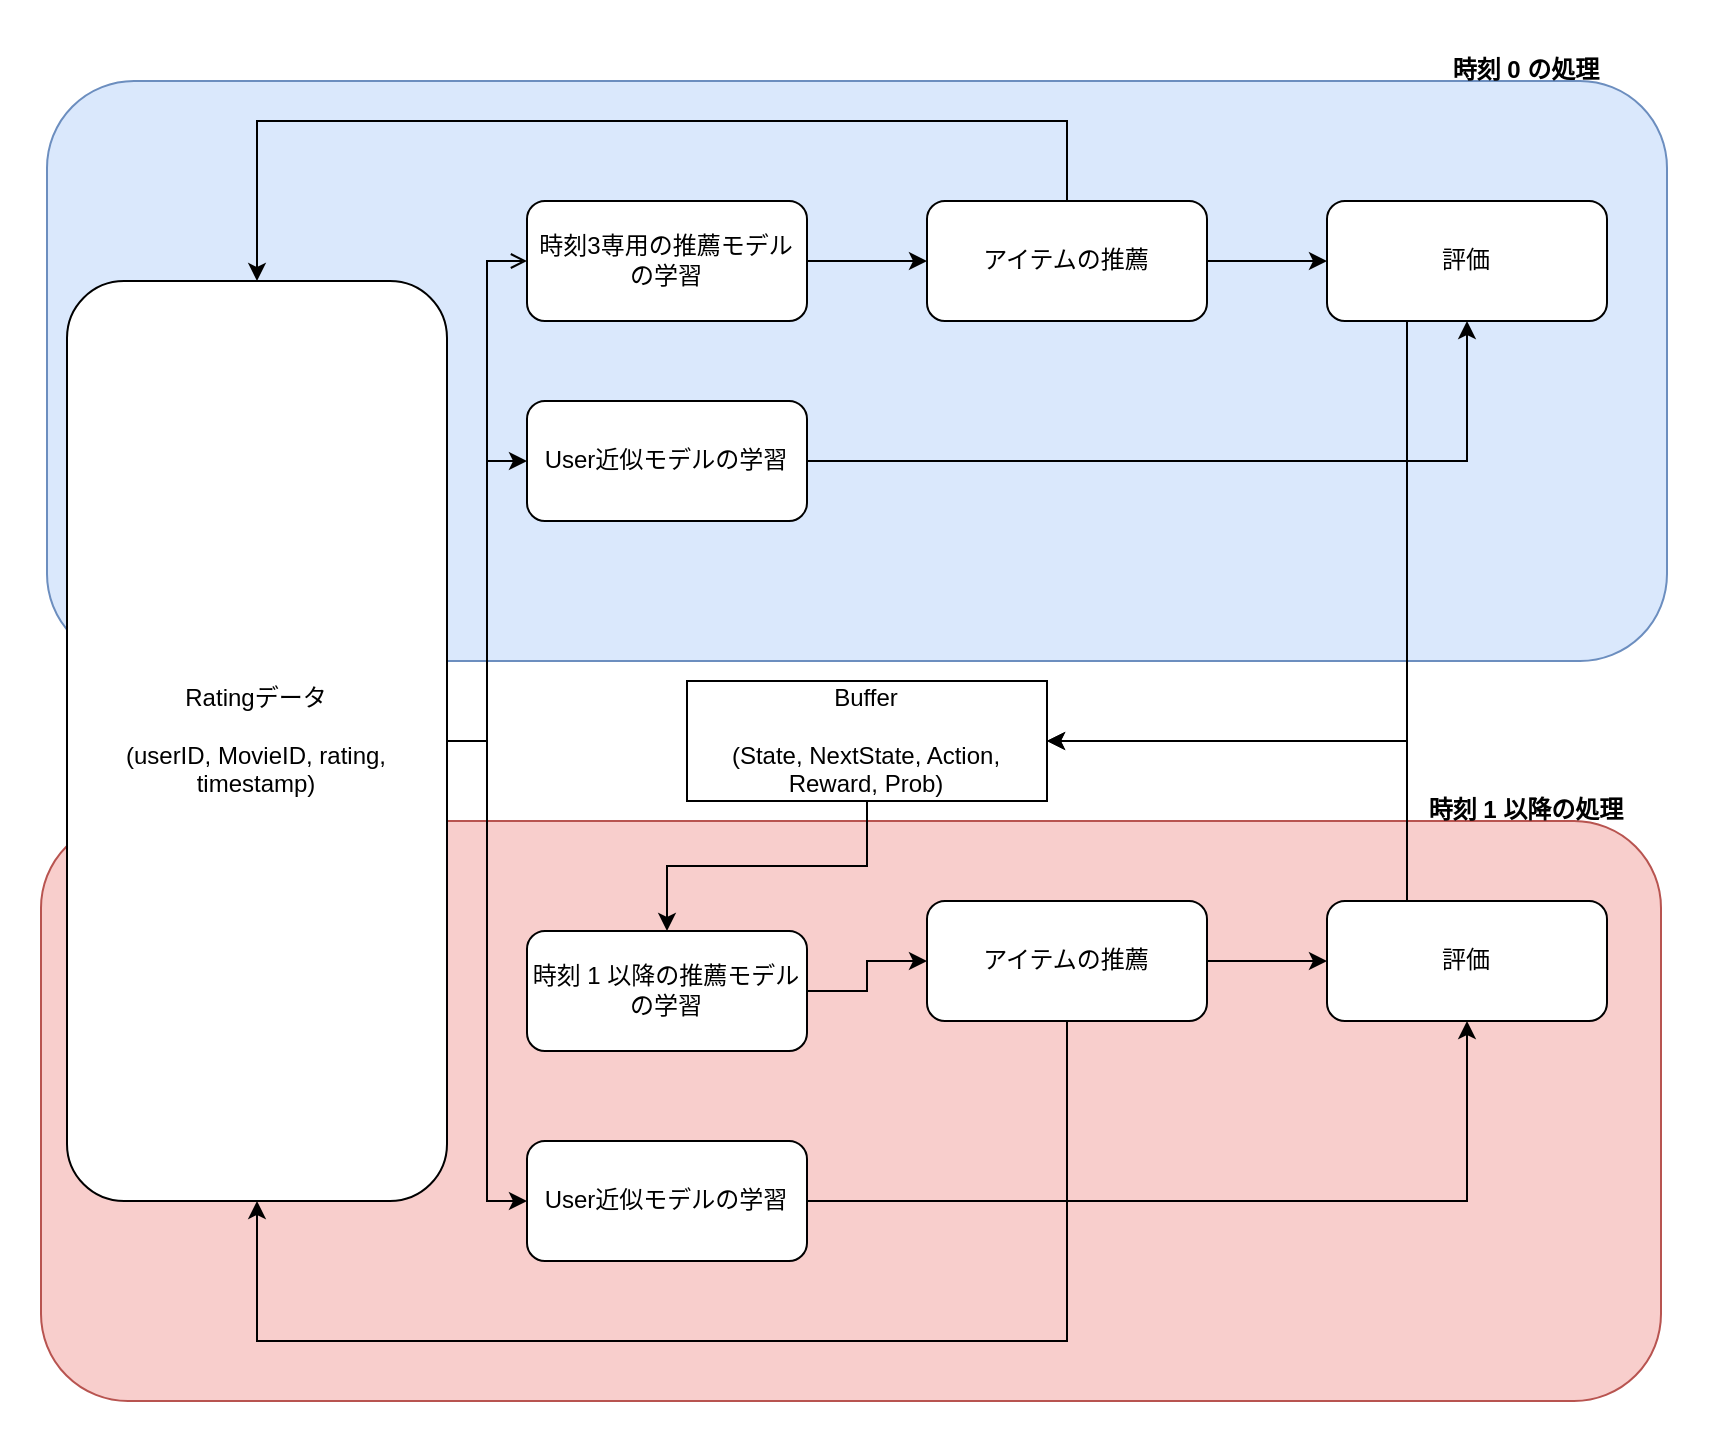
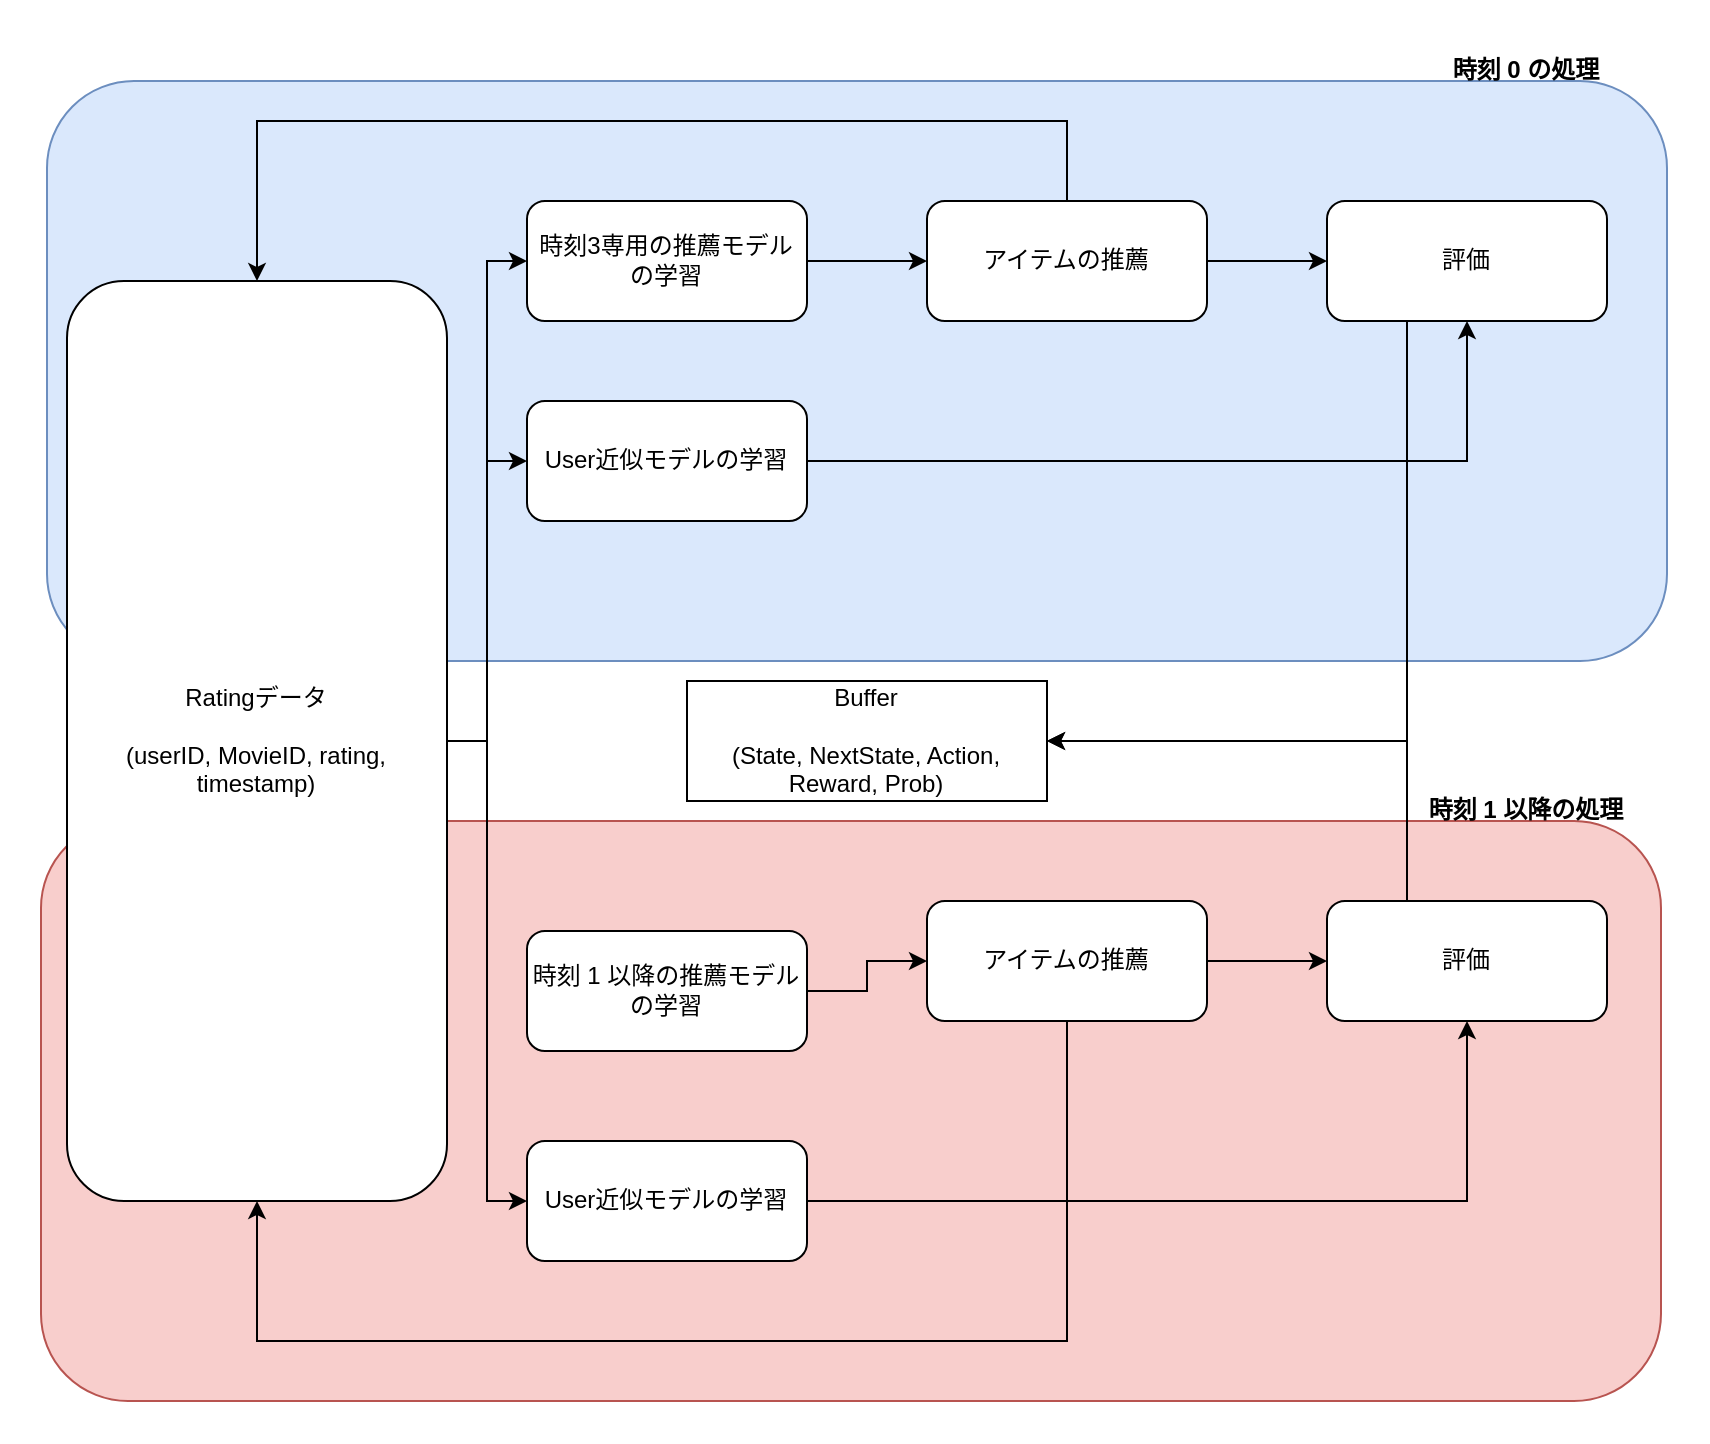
edge "Ratingデータ (userID, MovieID, rating, timestamp)" -> "時刻3専用の推薦モデルの学習": arrowhead open -> classic
edge "Buffer (State, NextState, Action, Reward, Prob)" -> "時刻 1 以降の推薦モデルの学習": removed
